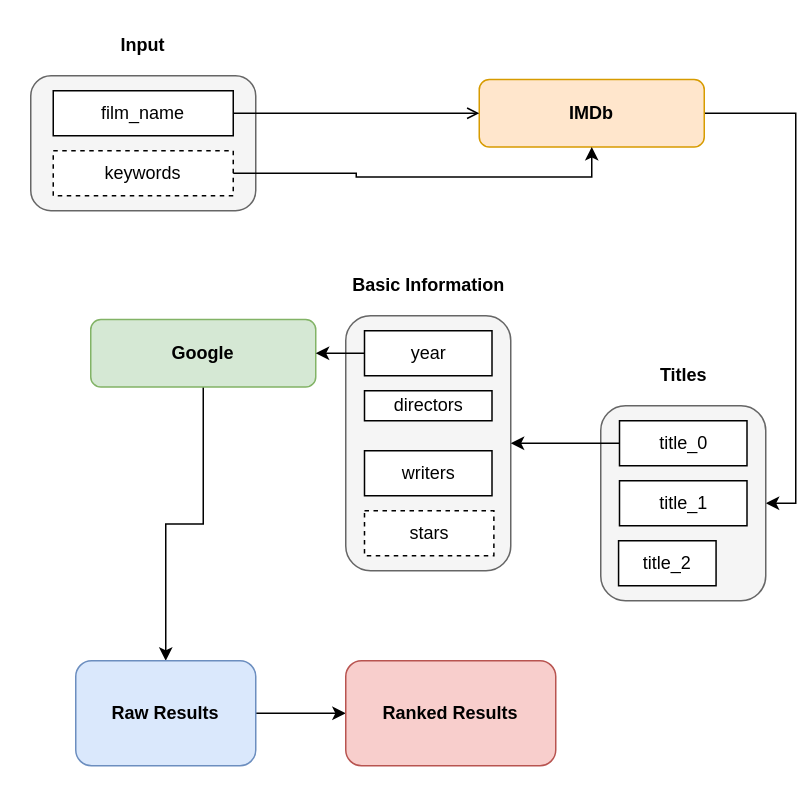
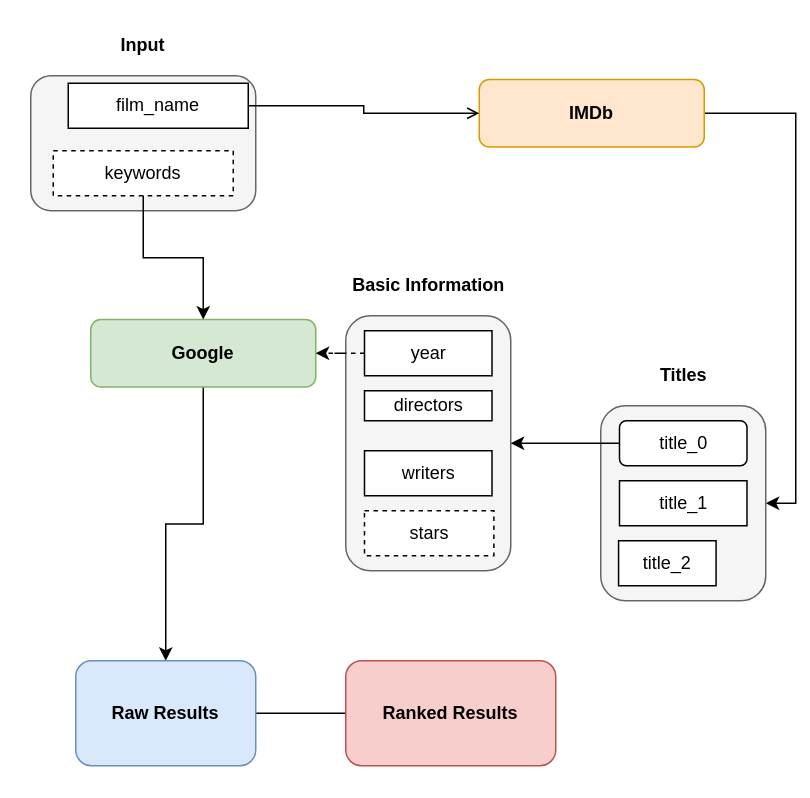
node "film_name": moved (143, 113) -> (158, 106)
edge "keywords" -> "IMDb": now "keywords" -> "Google"
edge "year" -> "Google": style solid -> dashed
node "title_0": shape rectangle -> rounded rectangle
edge "Raw Results" -> "Ranked Results": arrowhead classic -> none
